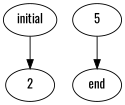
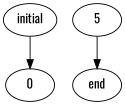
node "2": label "2" -> "0"
